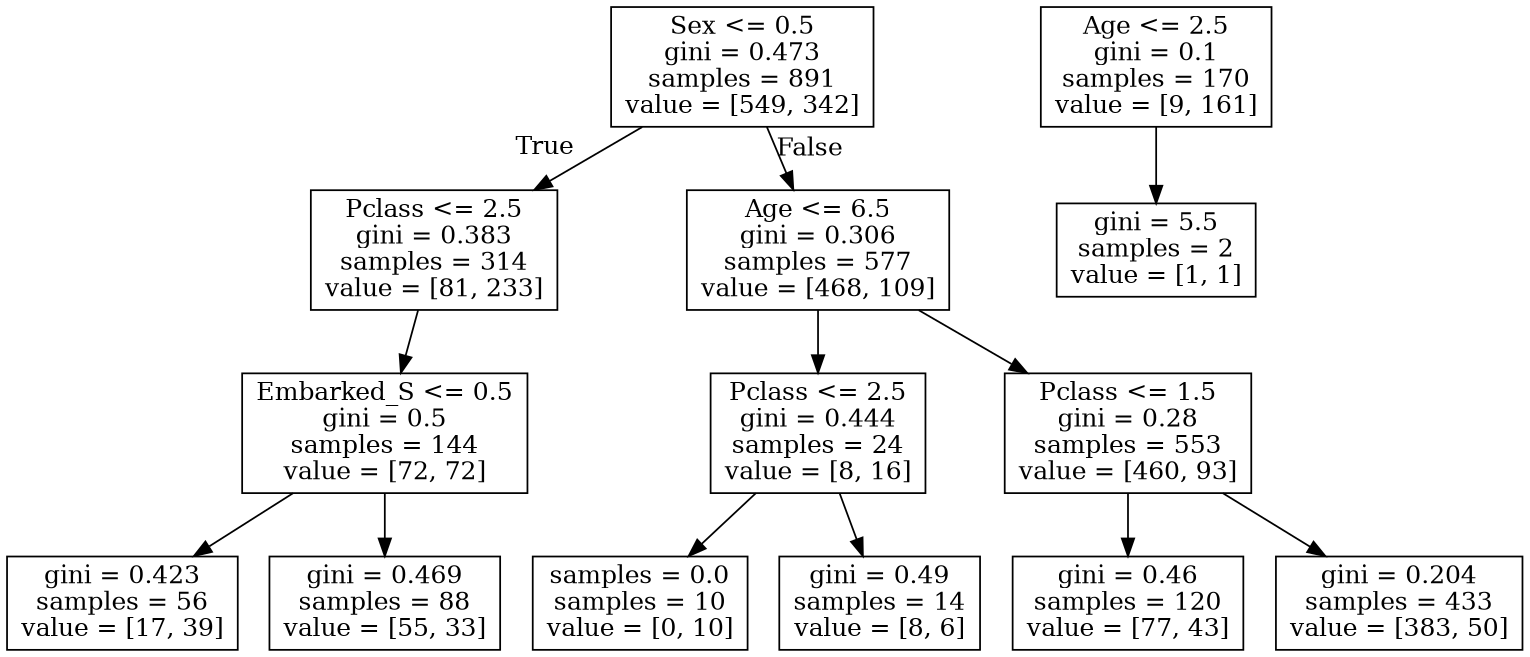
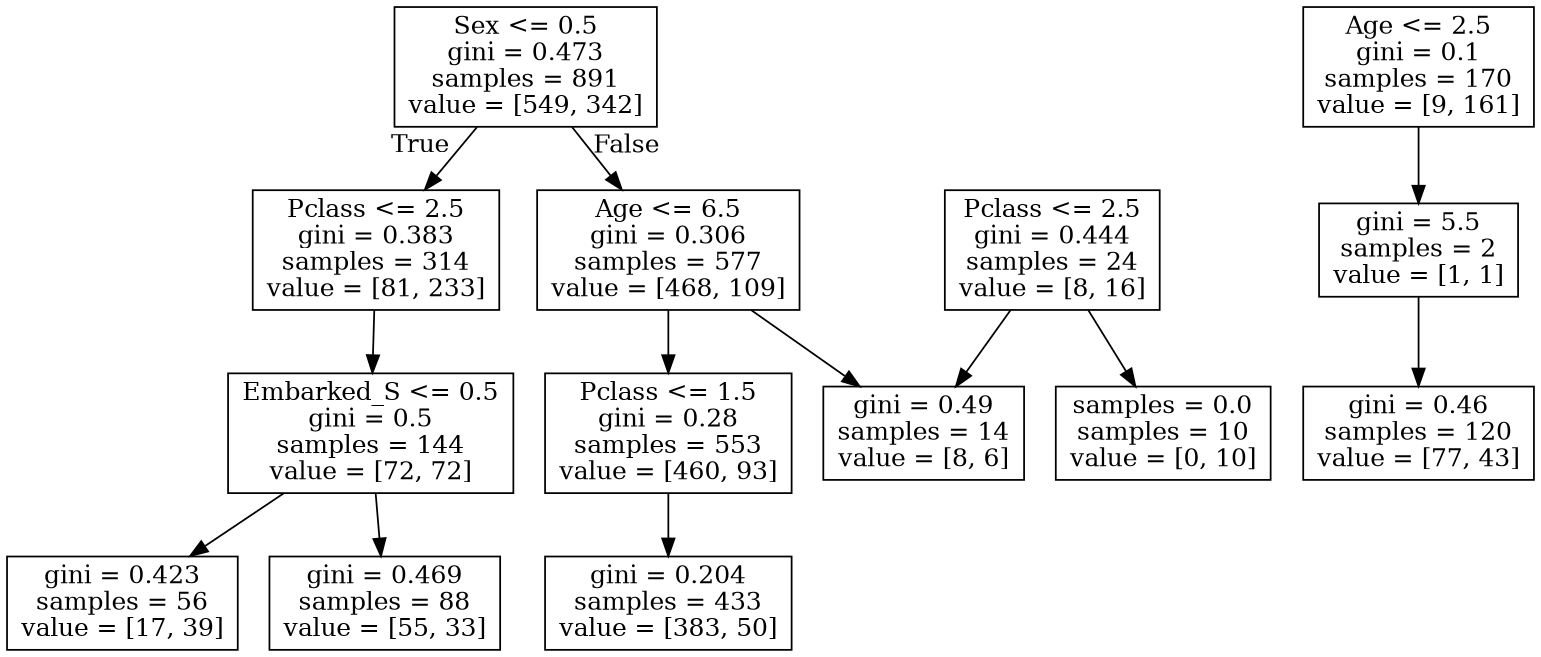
edge "Age <= 6.5 gini = 0.306 samples = 577 value = [468, 109]" -> "Pclass <= 2.5 gini = 0.444 samples = 24 value = [8, 16]": now "Age <= 6.5 gini = 0.306 samples = 577 value = [468, 109]" -> "gini = 0.49 samples = 14 value = [8, 6]"
edge "Pclass <= 1.5 gini = 0.28 samples = 553 value = [460, 93]" -> "gini = 0.46 samples = 120 value = [77, 43]": now "gini = 5.5 samples = 2 value = [1, 1]" -> "gini = 0.46 samples = 120 value = [77, 43]"
